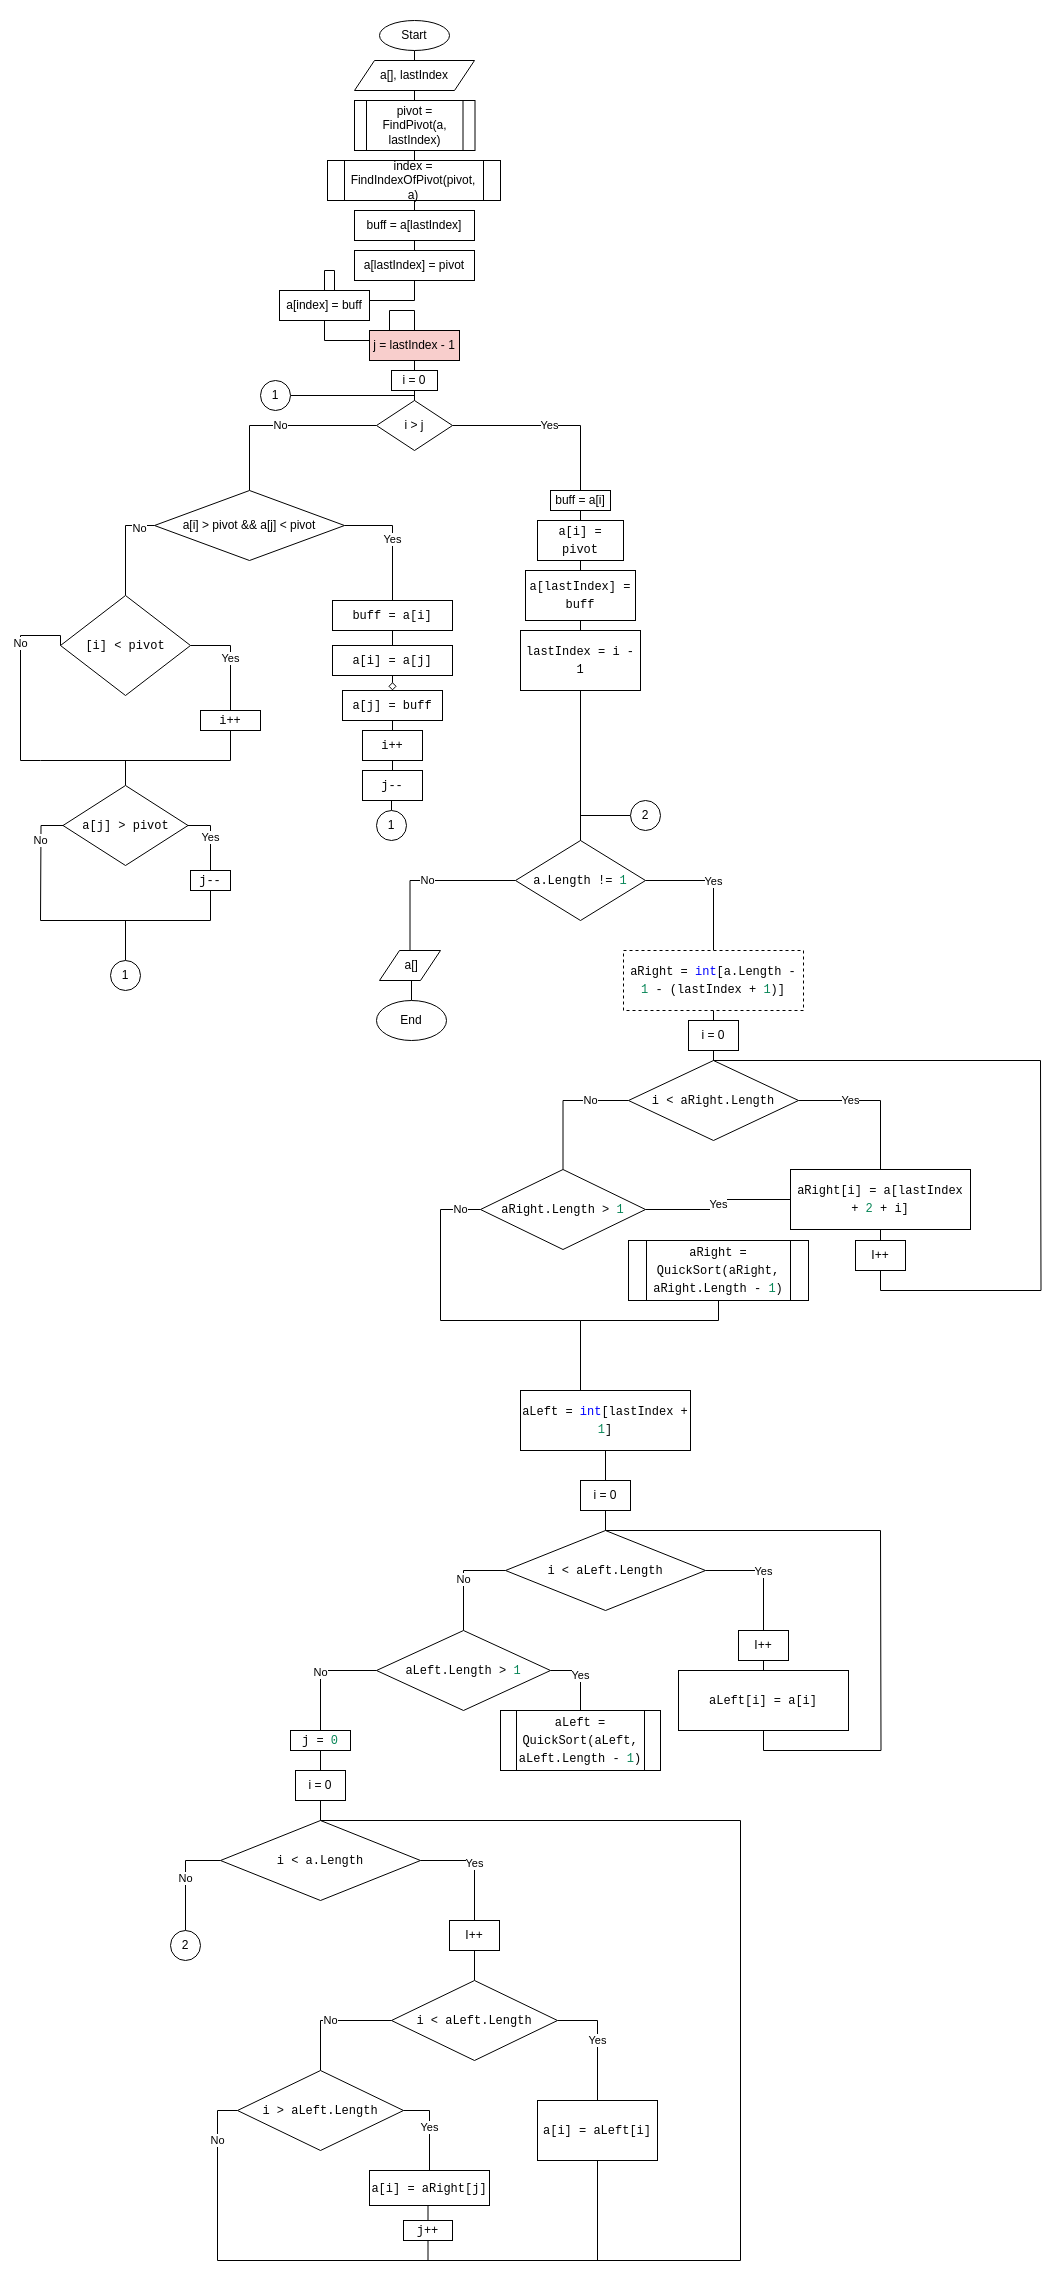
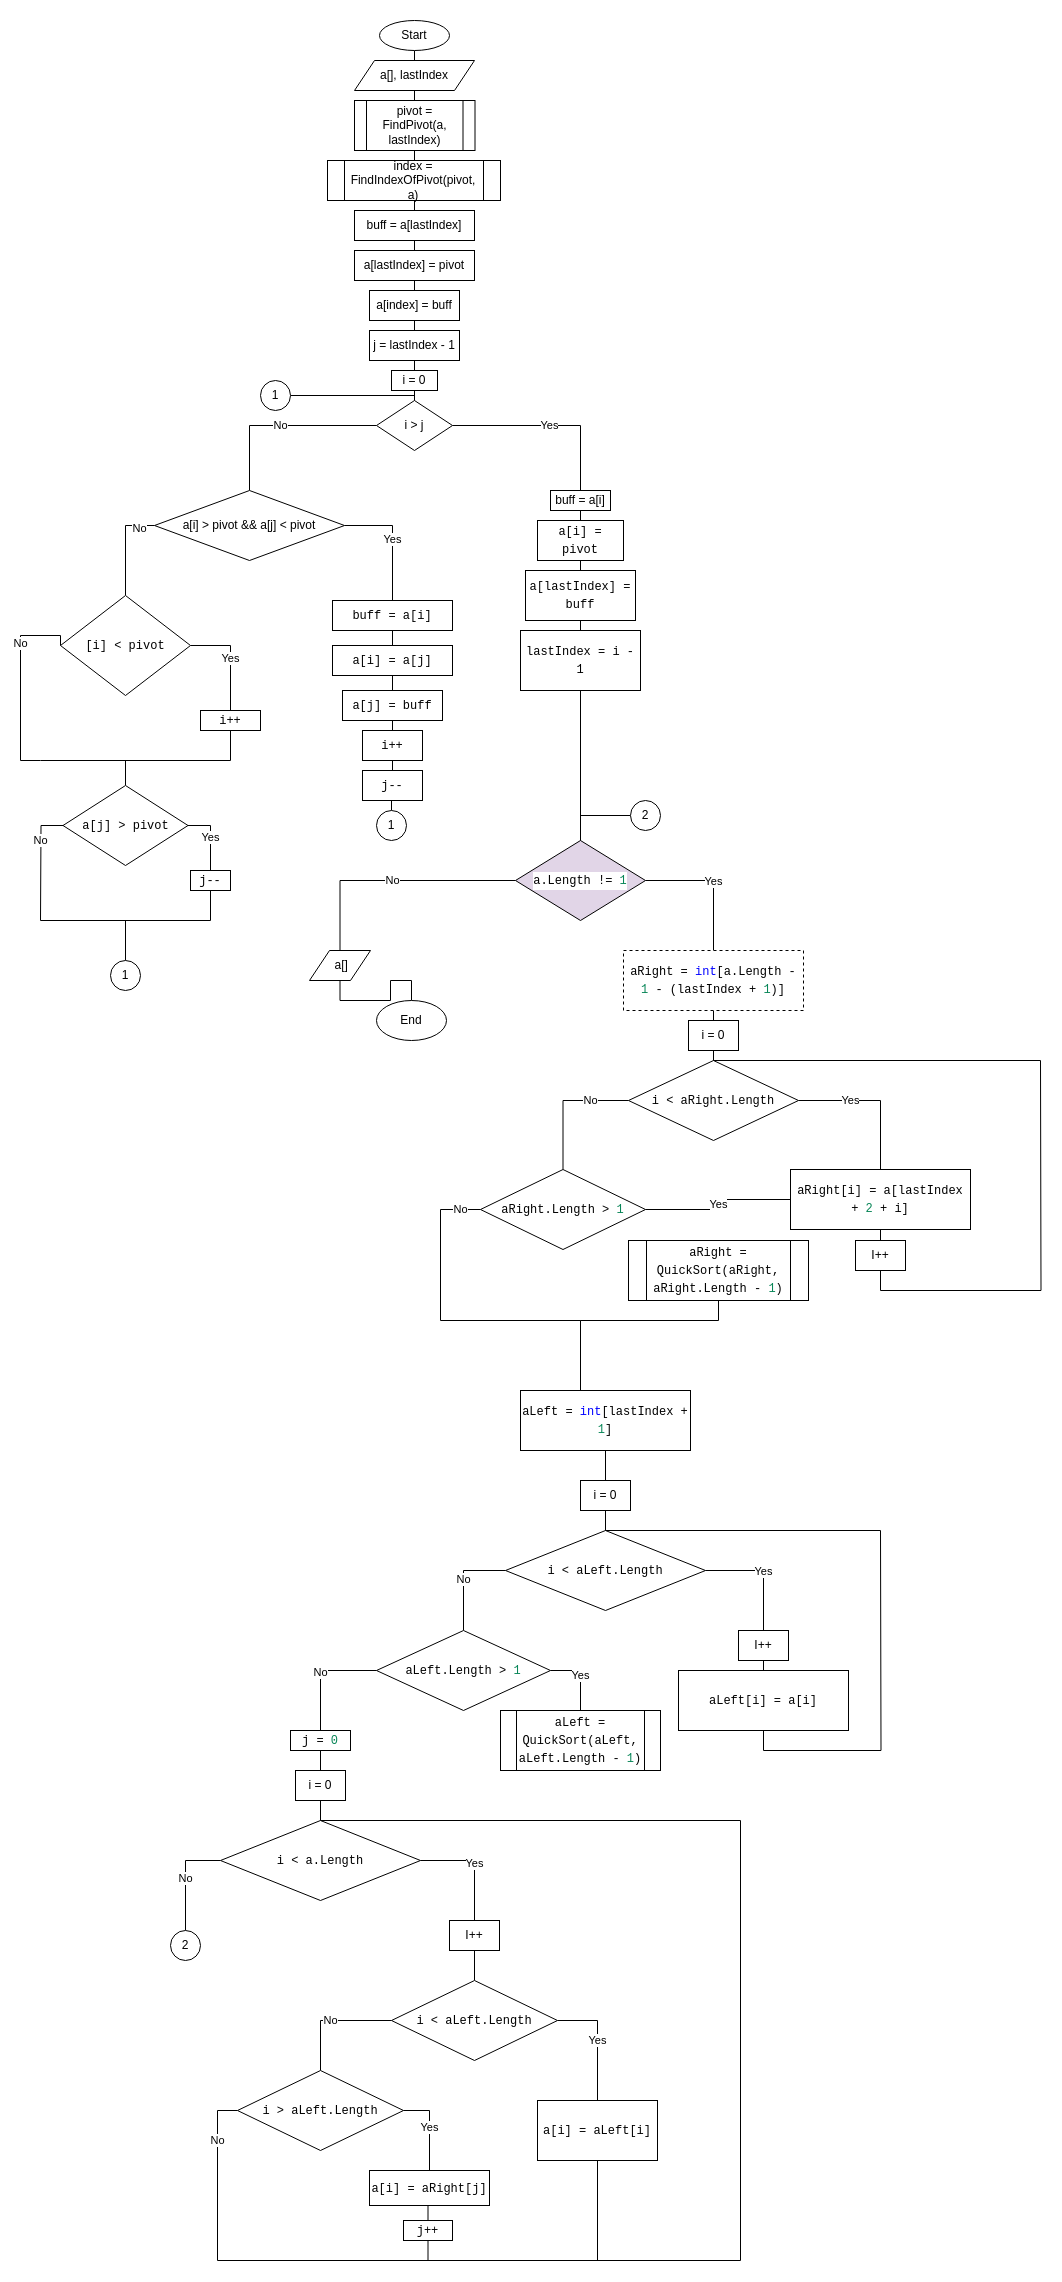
node "a[index] = buff": moved (325, 306) -> (415, 306)
node "j = lastIndex - 1": fillcolor #f8cecc -> #ffffff
edge "a[i] = a[j]" -> "a[j] = buff": arrowhead diamond -> none
node "a.Length != 1": fillcolor #ffffff -> #e1d5e7
node "a[]": moved (410, 966) -> (340, 966)
